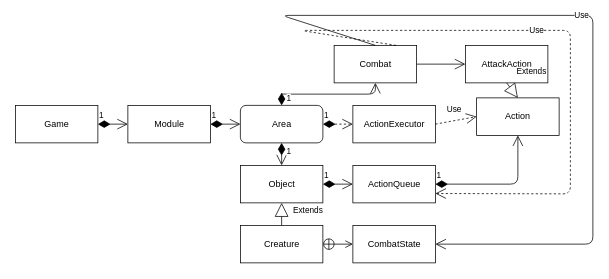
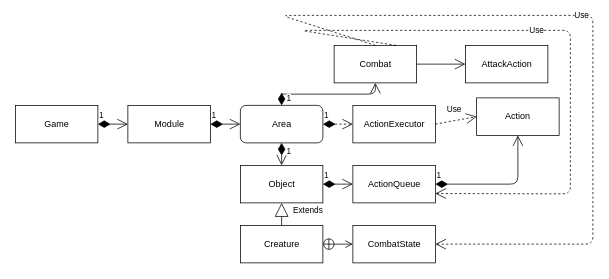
edge "AttackAction" -> "Action": removed, label "Extends"
edge "Combat" -> "CombatState": style solid -> dashed
